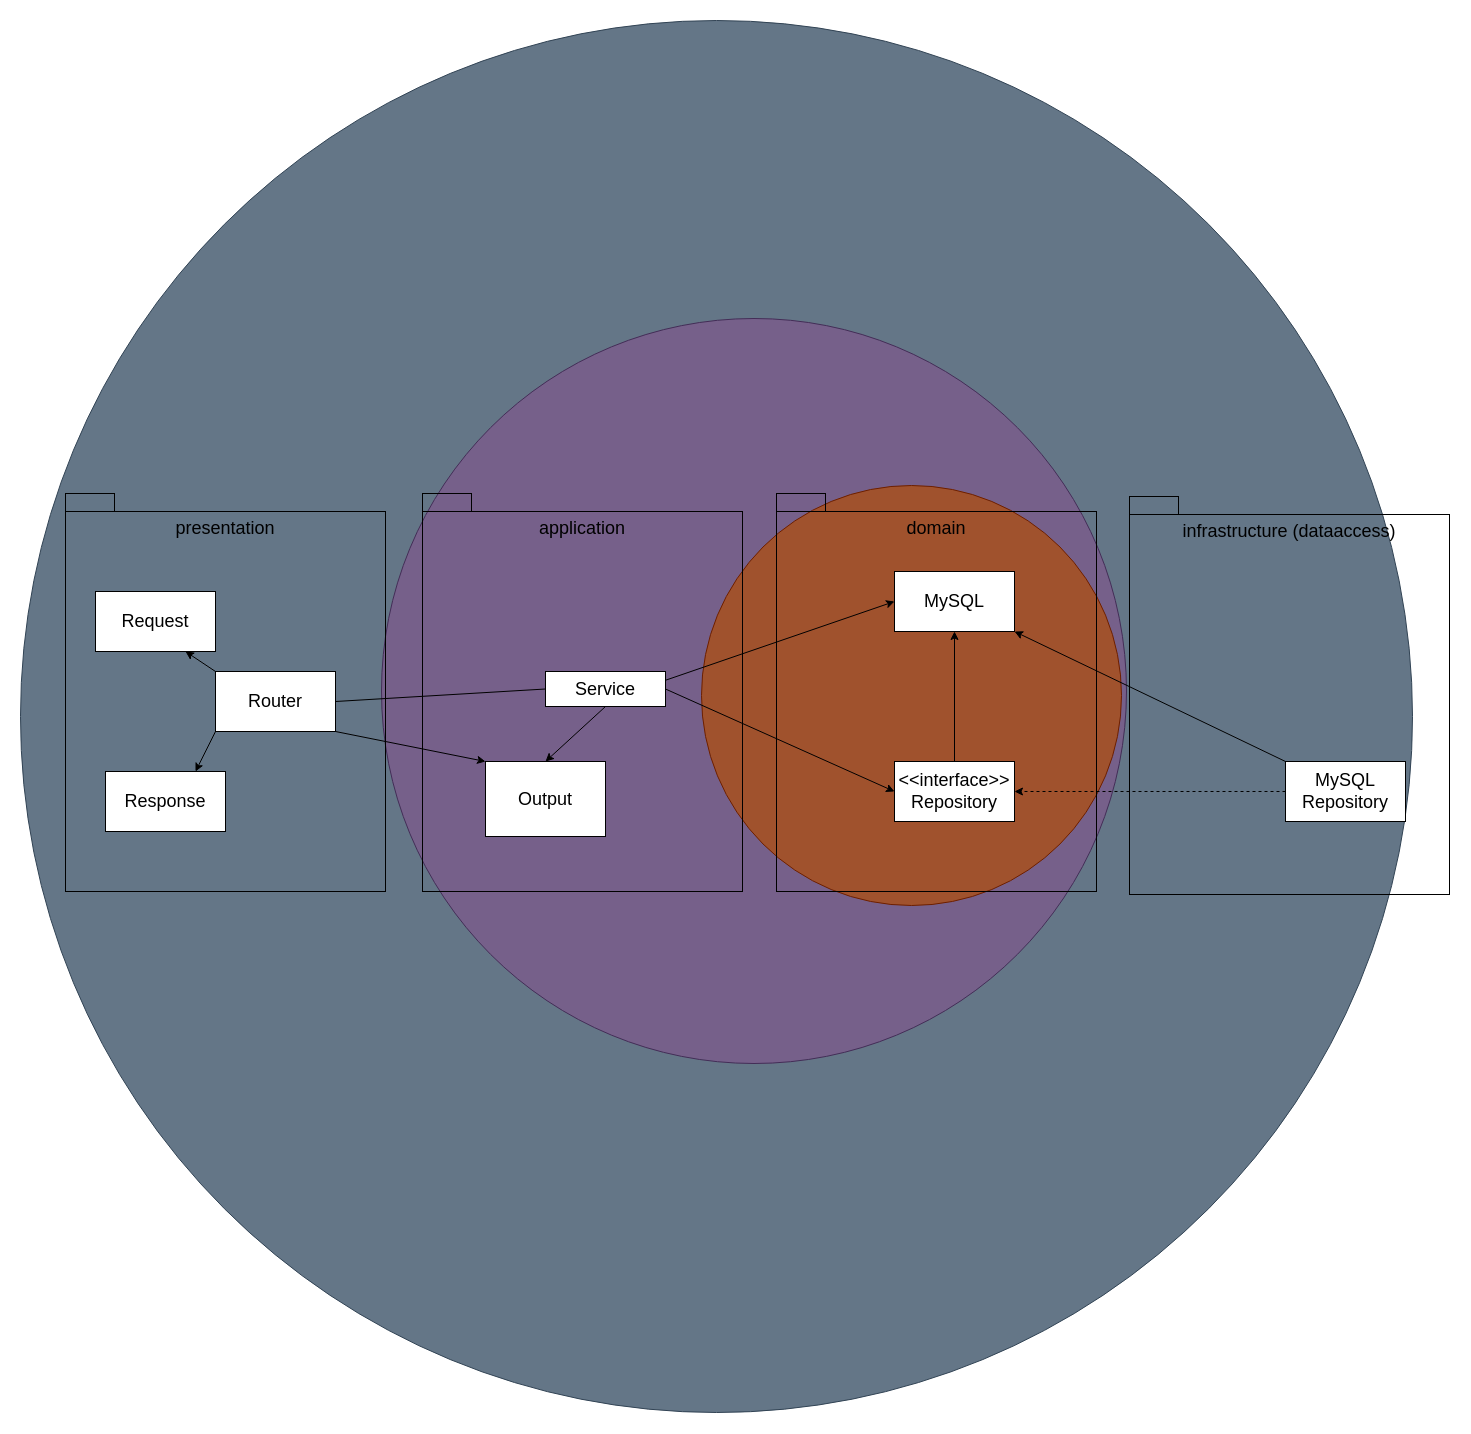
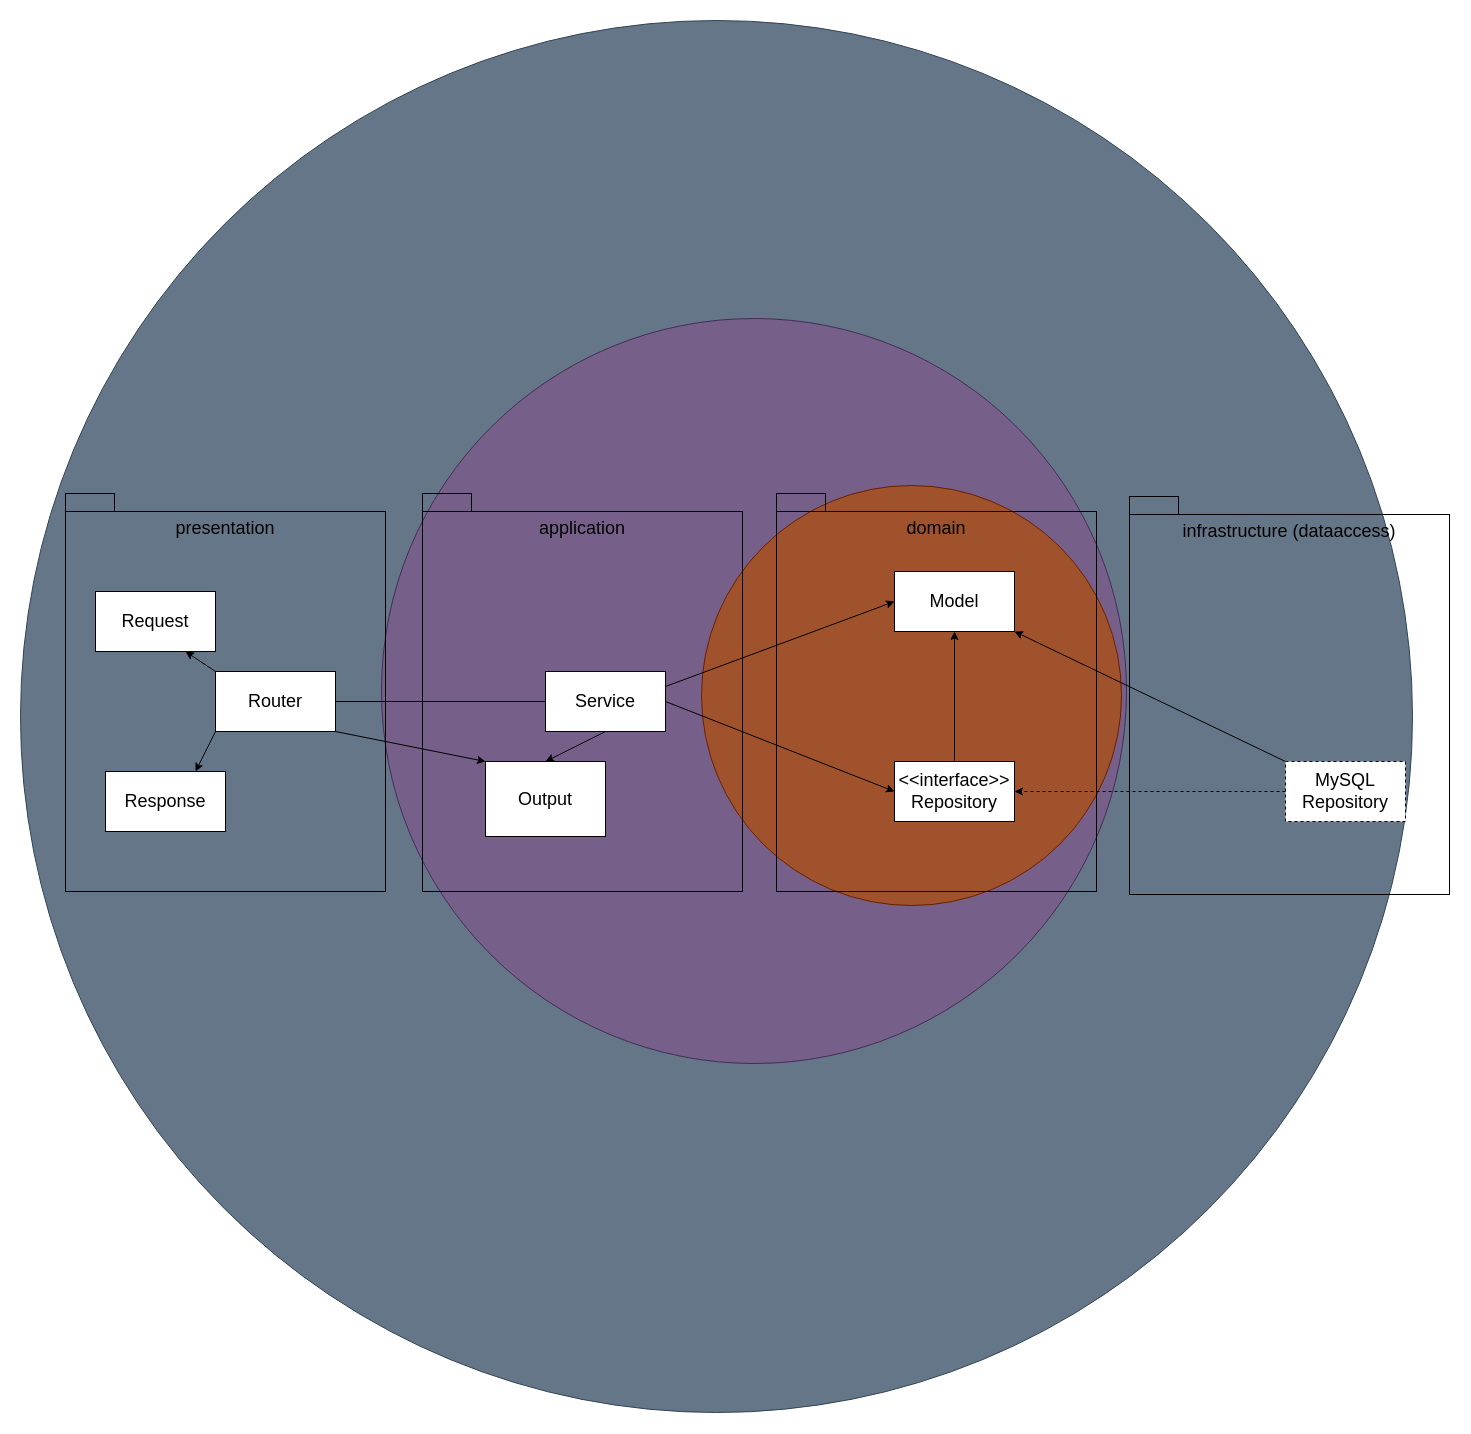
node "MySQL": label "MySQL" -> "Model"
node "Service": size 120x35 -> 120x60
node "MySQL Repository": style solid -> dashed
